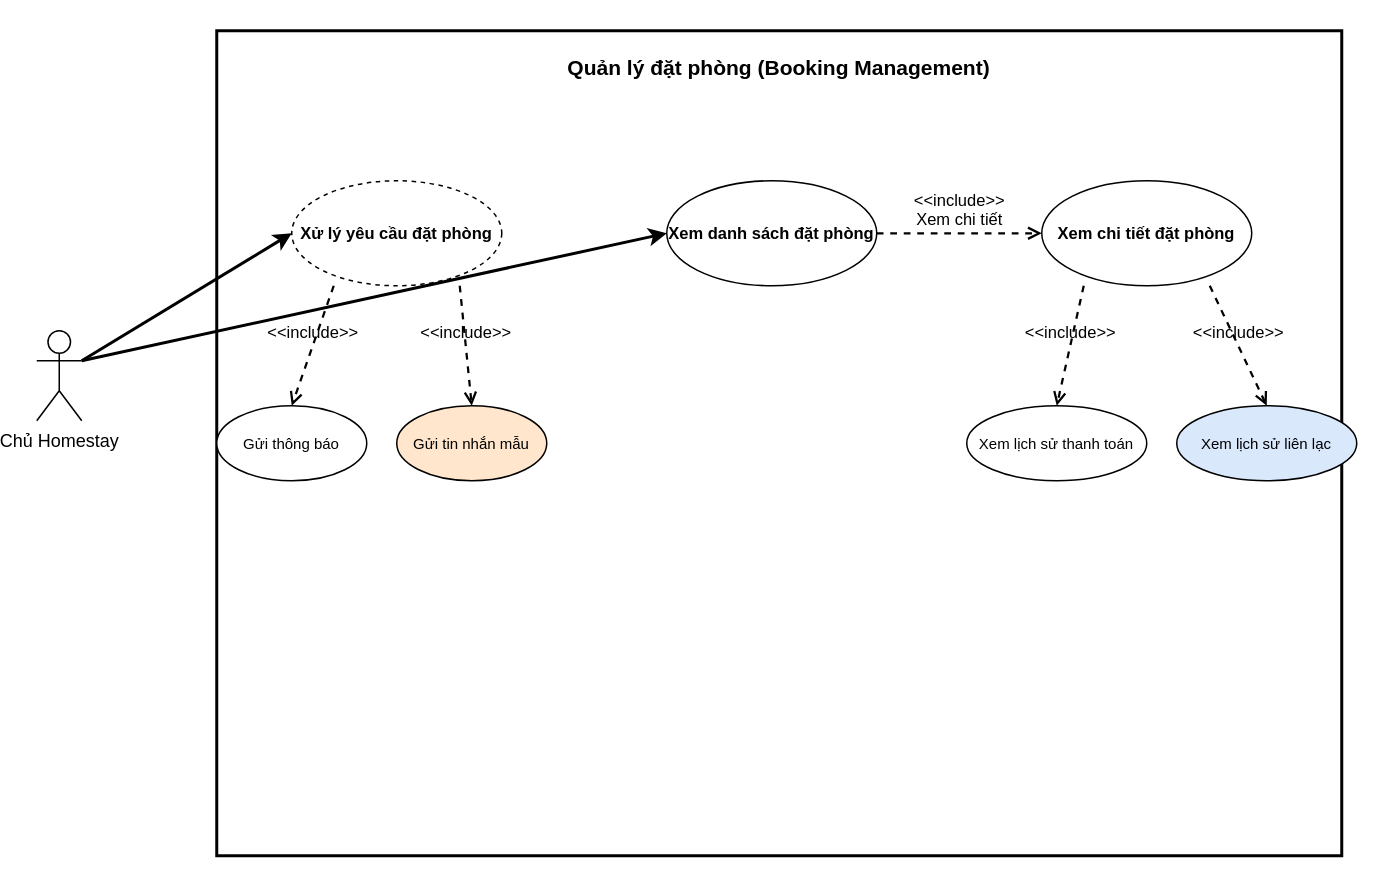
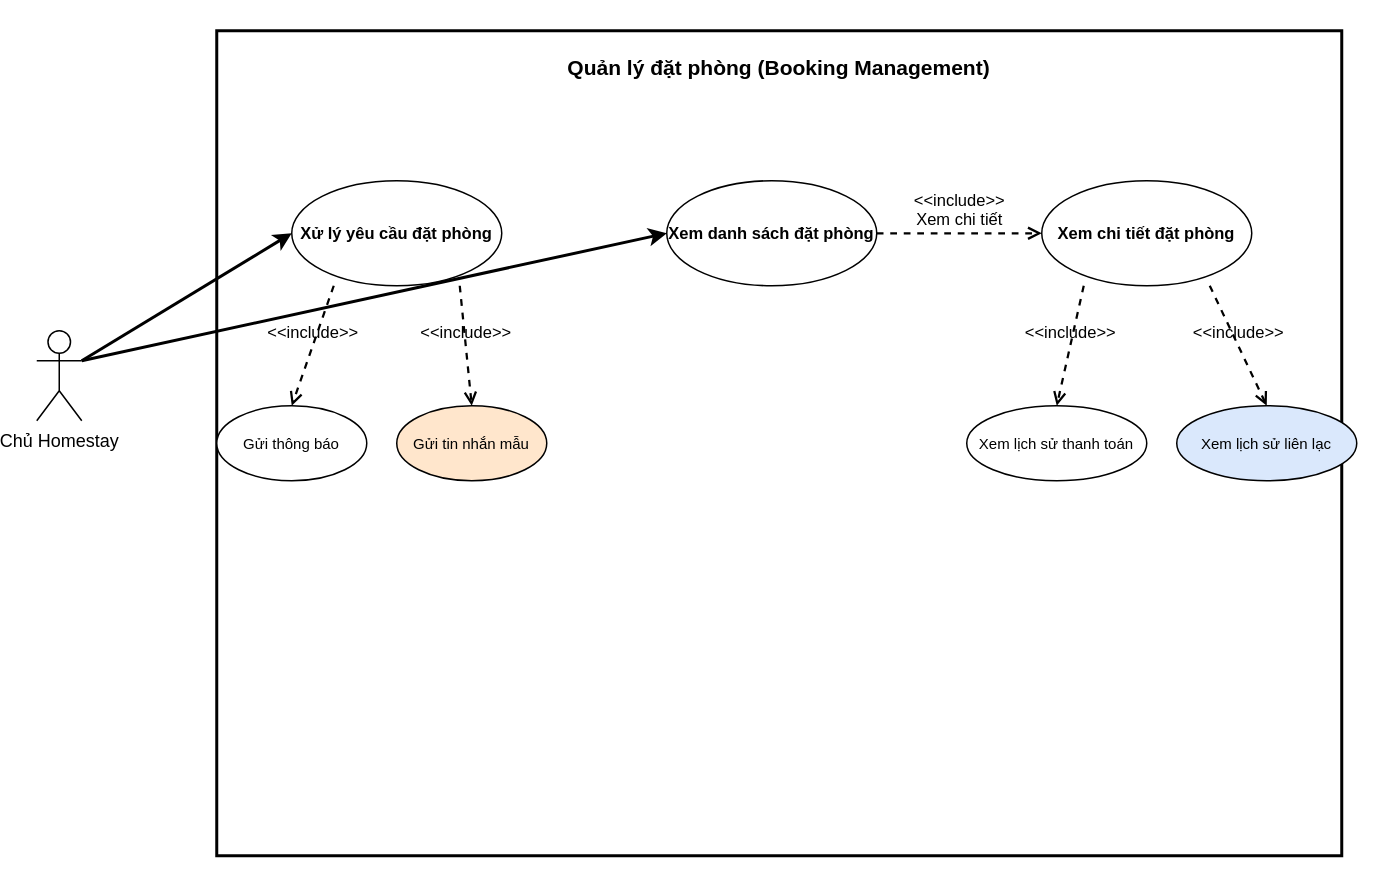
node "Xử lý yêu cầu đặt phòng": style dashed -> solid
